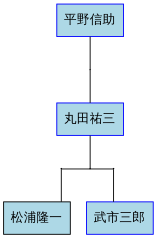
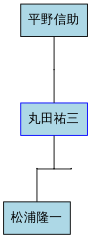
node "平野信助": color blue -> black
node "武市三郎": removed
